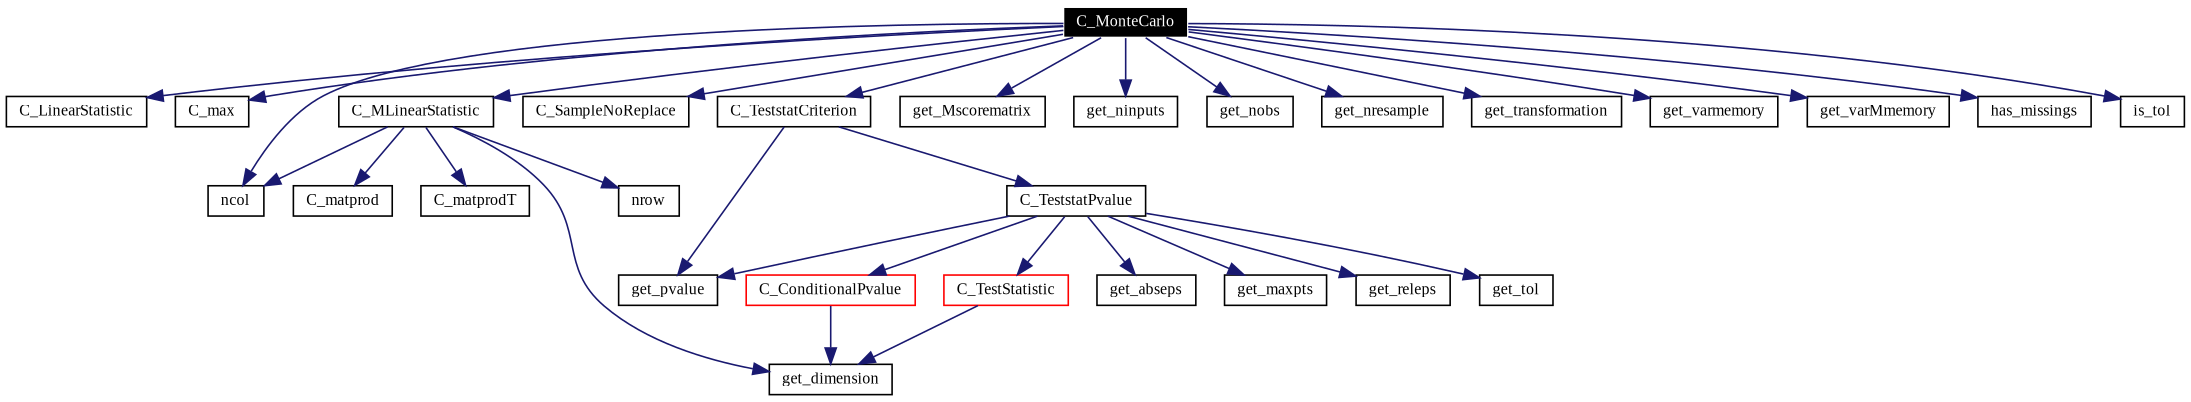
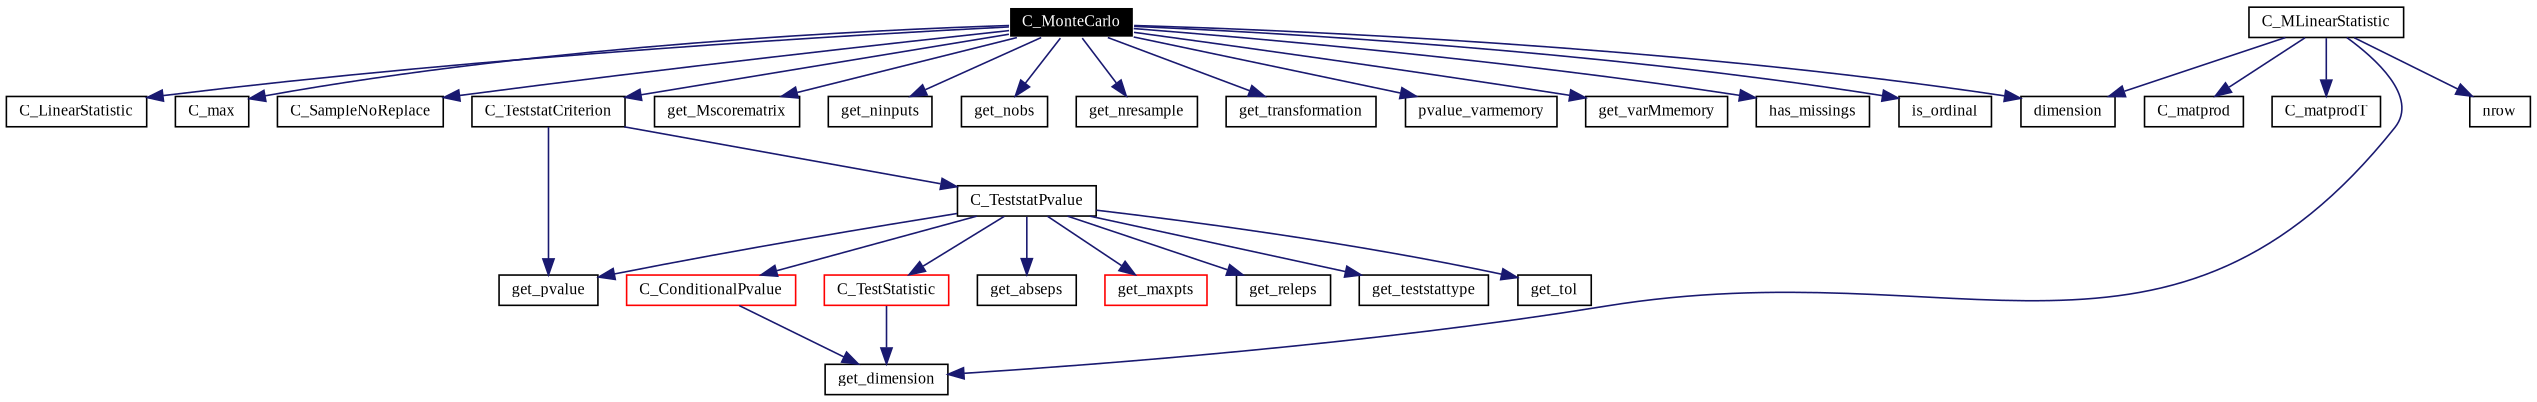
edge "C_MonteCarlo" -> "C_MLinearStatistic": removed
node "get_varmemory": label "get_varmemory" -> "pvalue_varmemory"
node "is_tol": label "is_tol" -> "is_ordinal"
node "ncol": label "ncol" -> "dimension"
node "get_maxpts": color black -> red
node "get_teststattype": added
